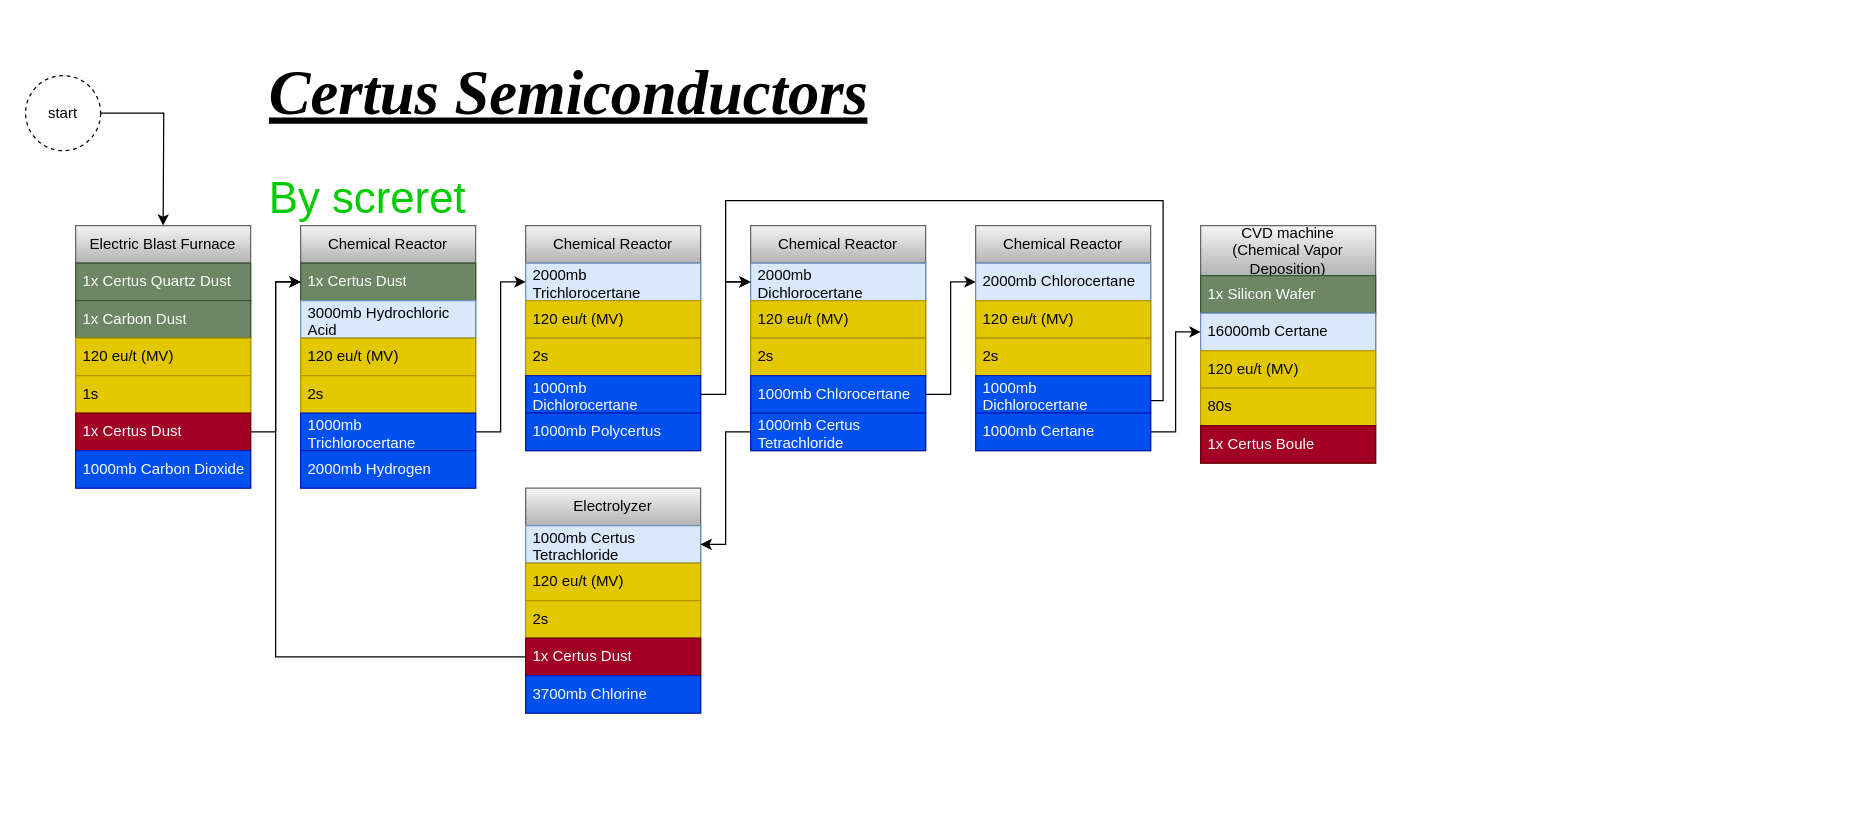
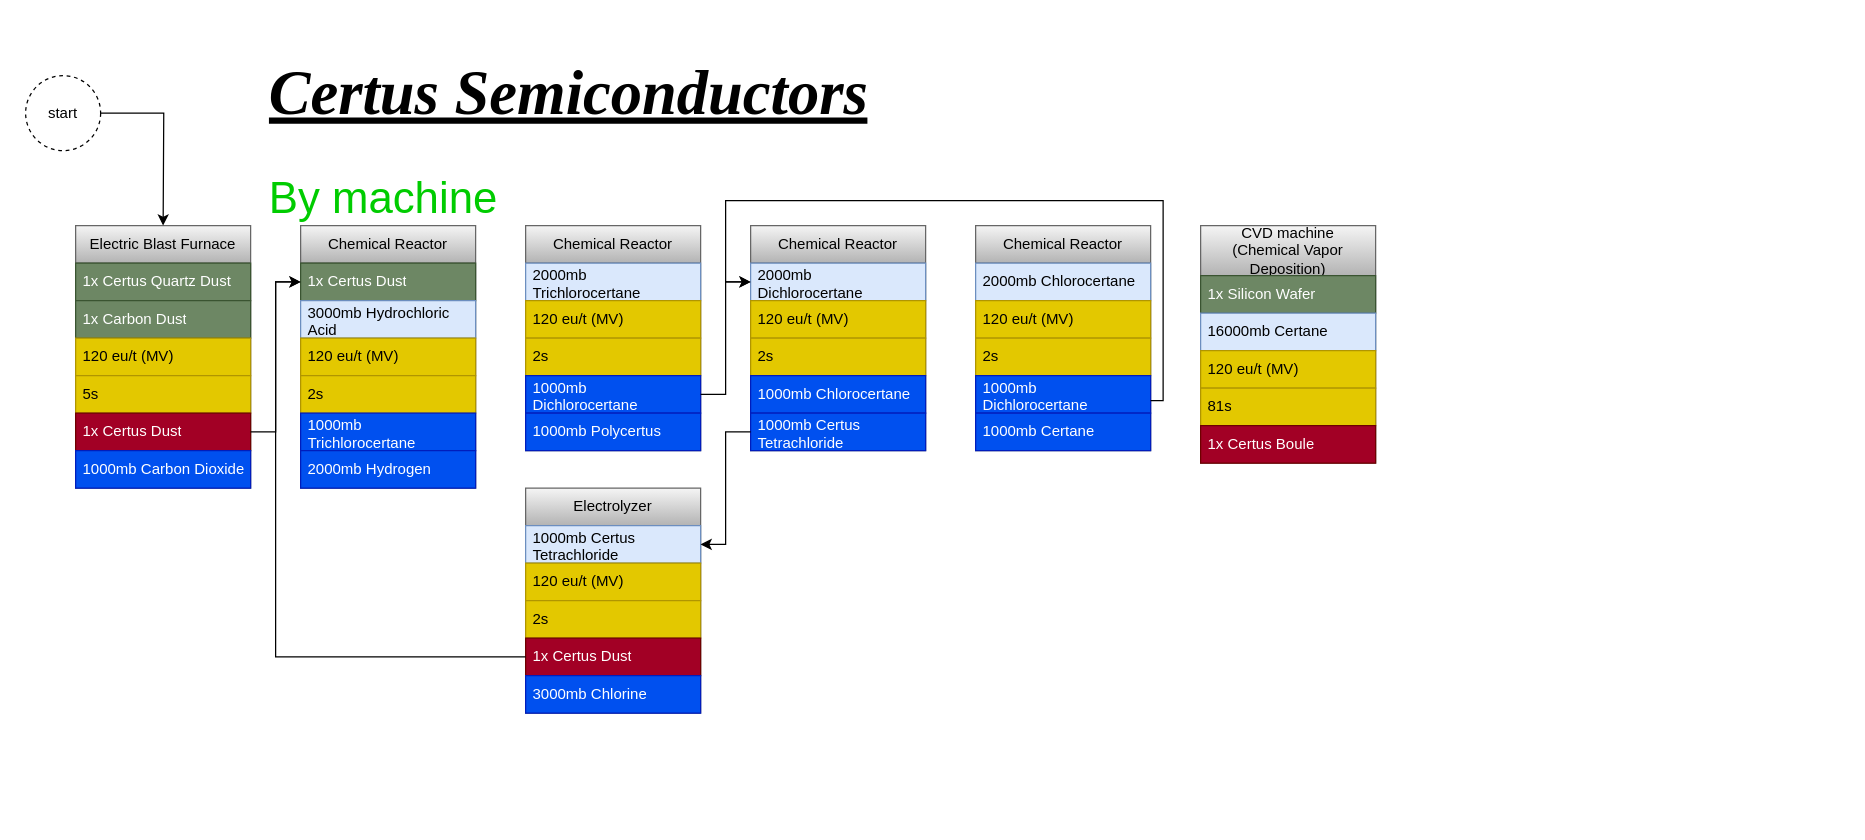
node "Certus Semiconductors By screret": label "Certus Semiconductors By screret" -> "Certus Semiconductors By machine"
edge "1000mb Chlorocertane" -> "2000mb Chlorocertane": removed
edge "1000mb Trichlorocertane" -> "2000mb Trichlorocertane": removed
edge "1000mb Certane" -> "16000mb Certane": removed
node "1s": label "1s" -> "5s"
node "80s": label "80s" -> "81s"
node "3700mb Chlorine": label "3700mb Chlorine" -> "3000mb Chlorine"
